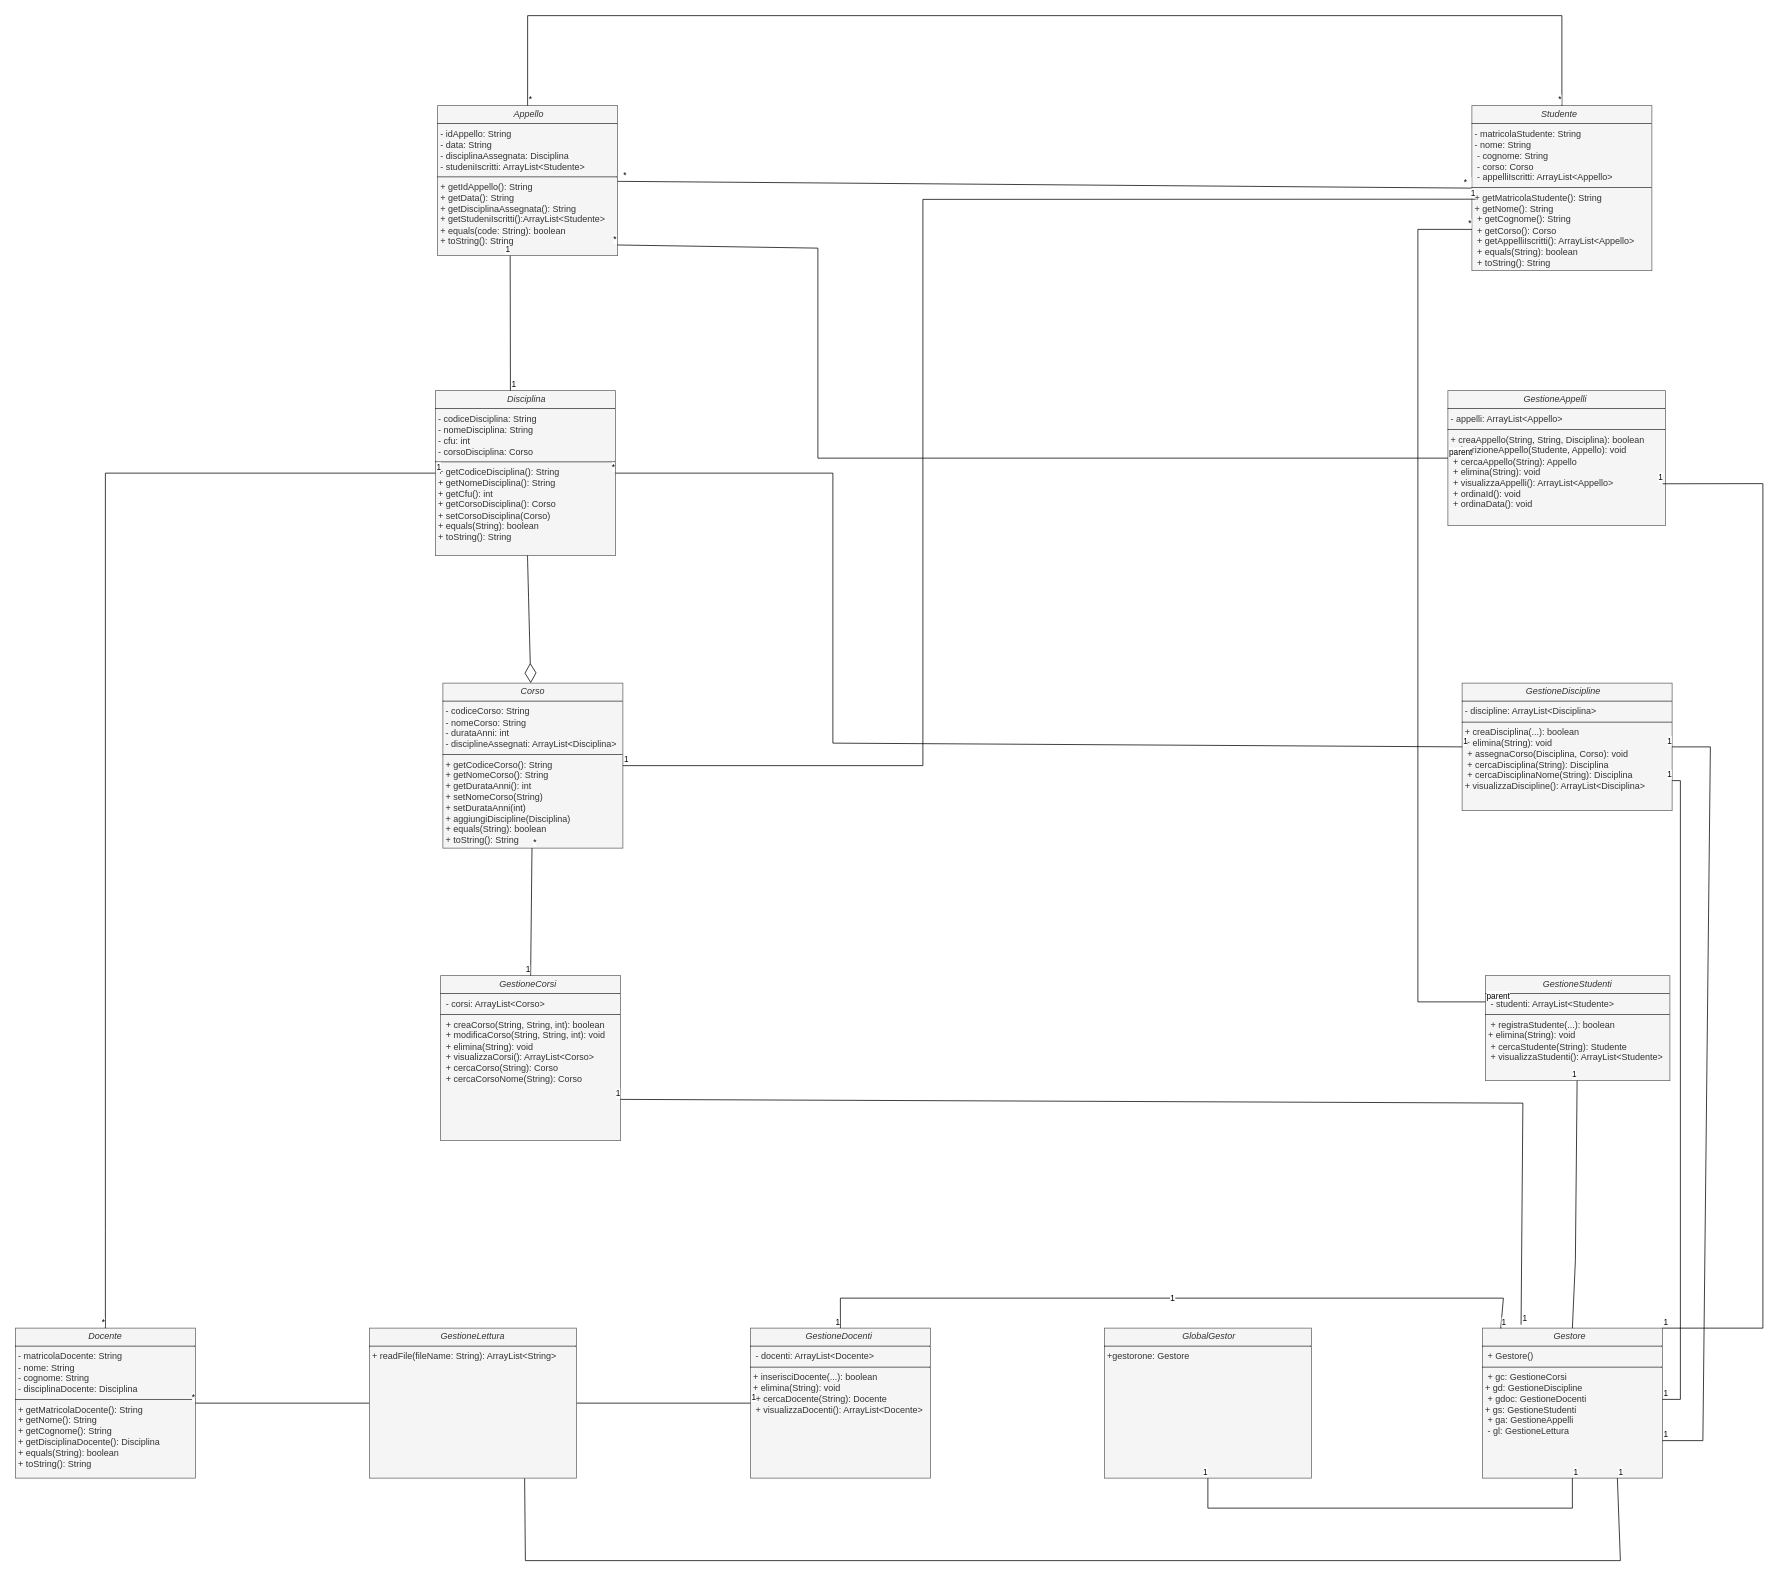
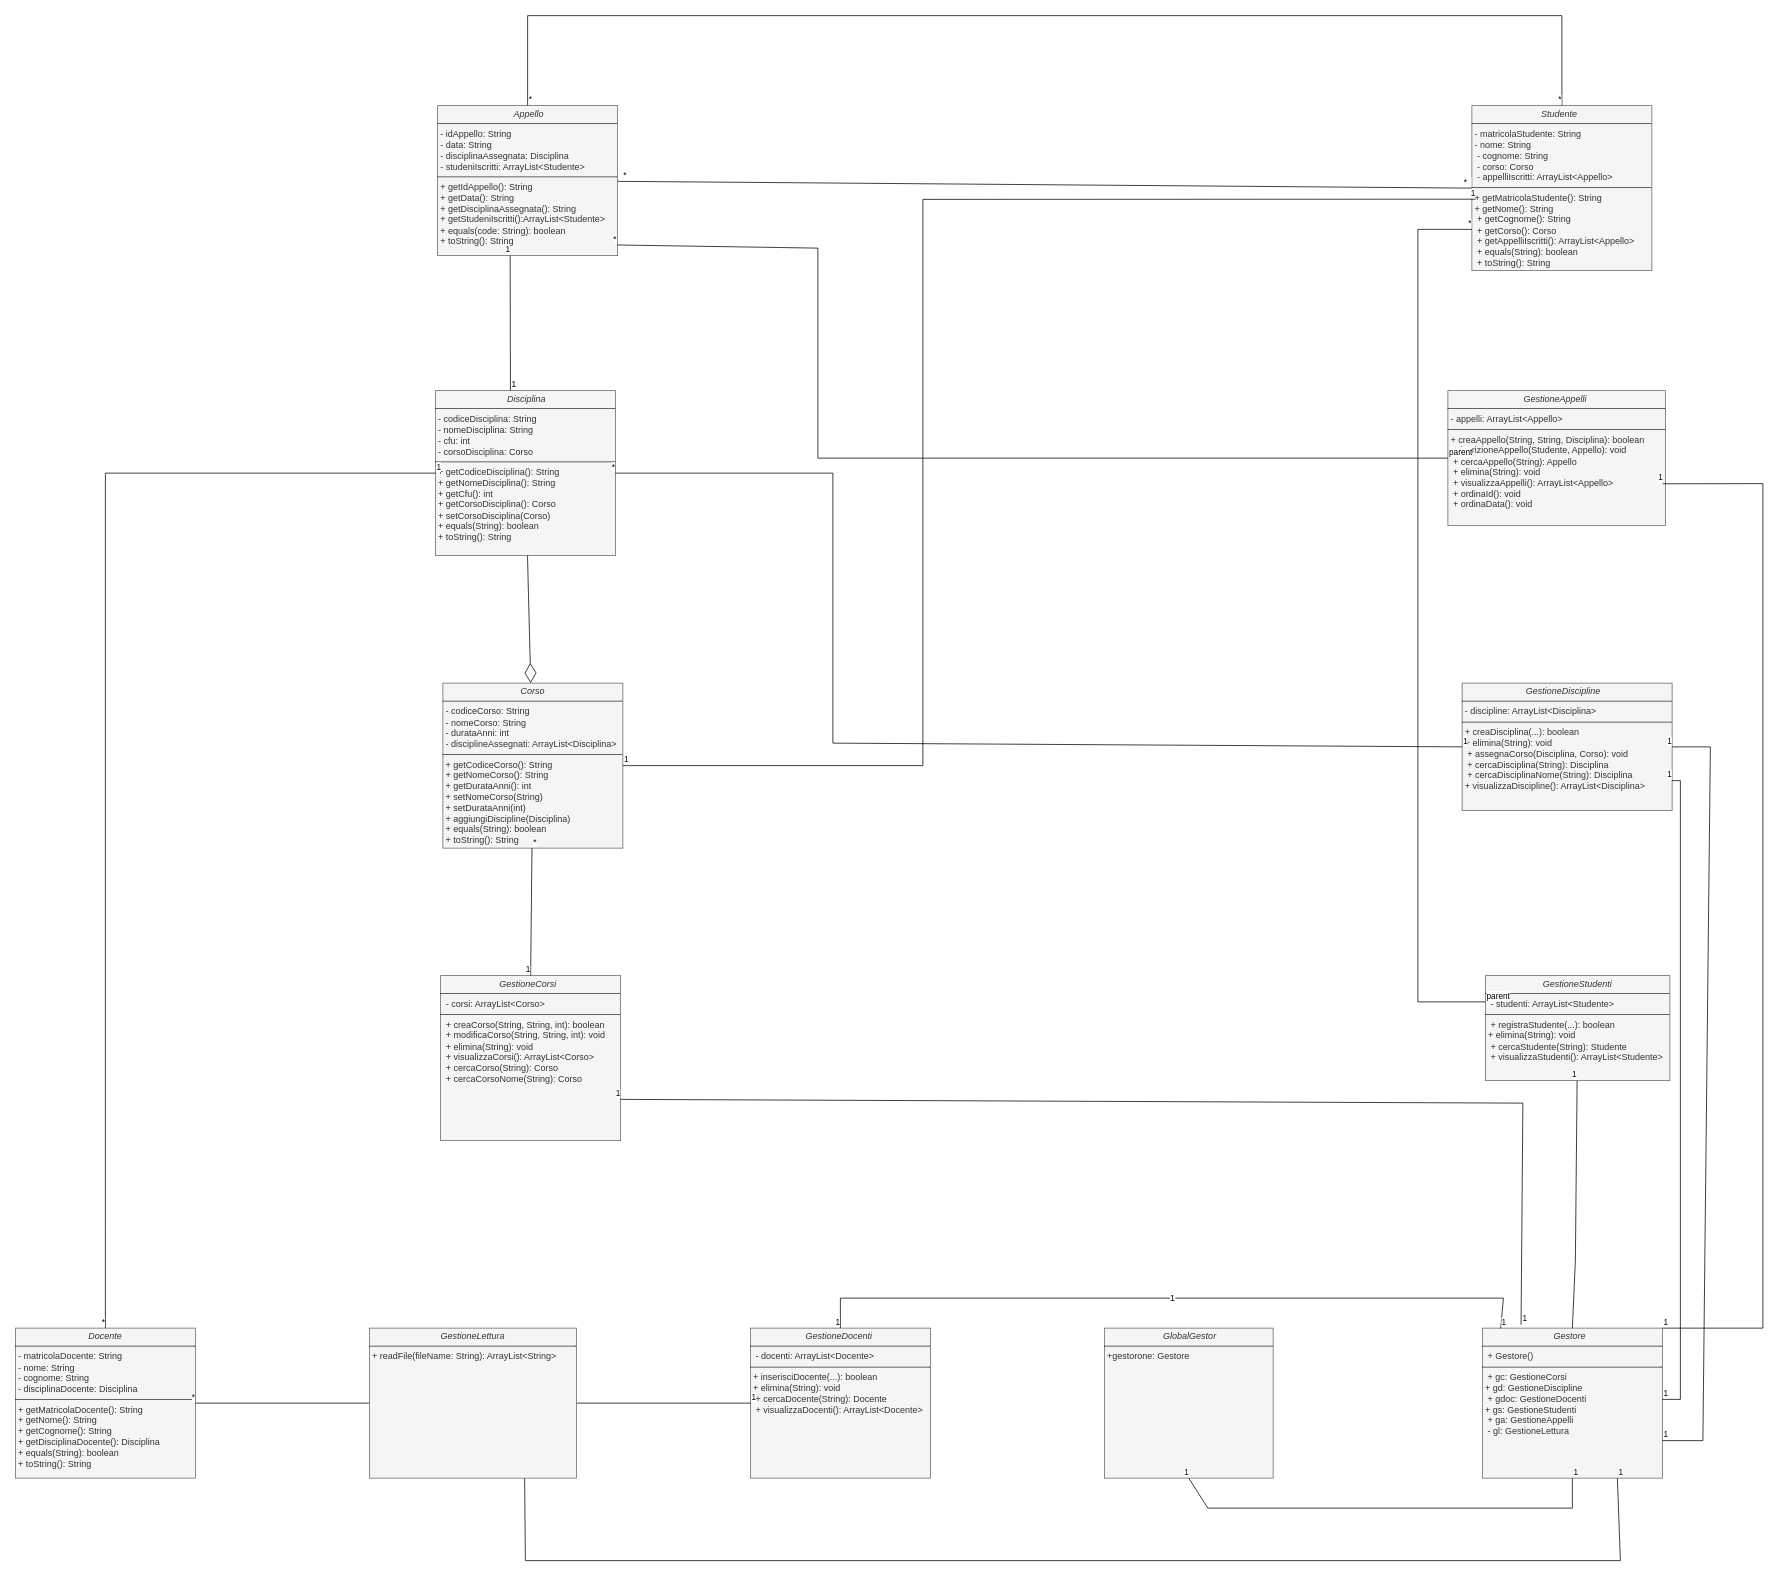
node "GlobalGestor +gestorone: Gestore": size 207x150 -> 169x150
